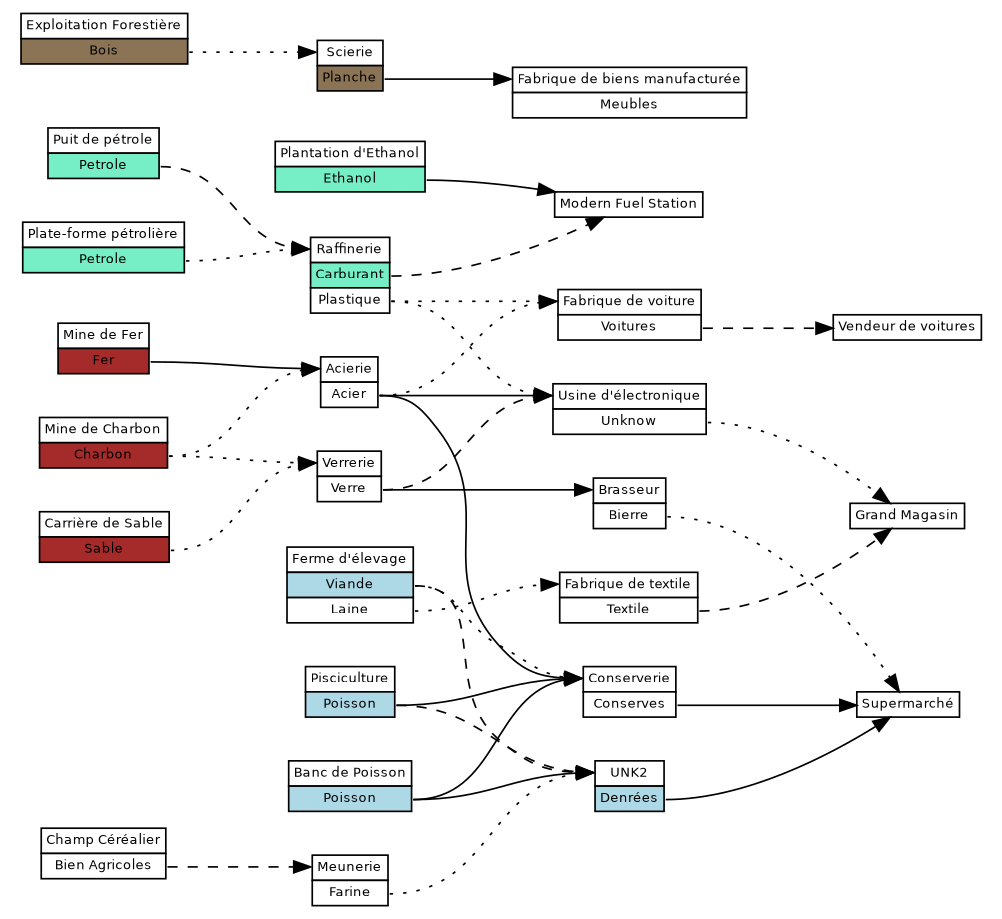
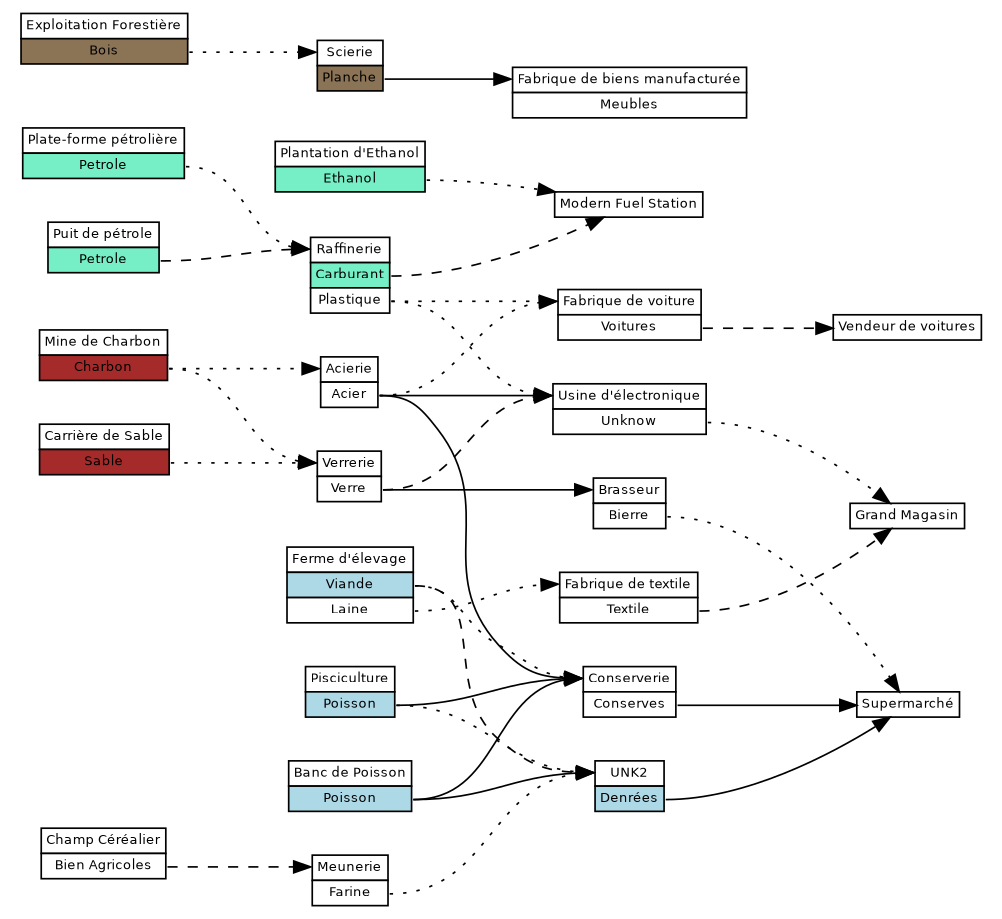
edge "Plantation d'Ethanol" -> "Modern Fuel Station": style solid -> dotted
node "Mine de Fer": removed
edge "Pisciculture" -> "UNK2": style dashed -> dotted
